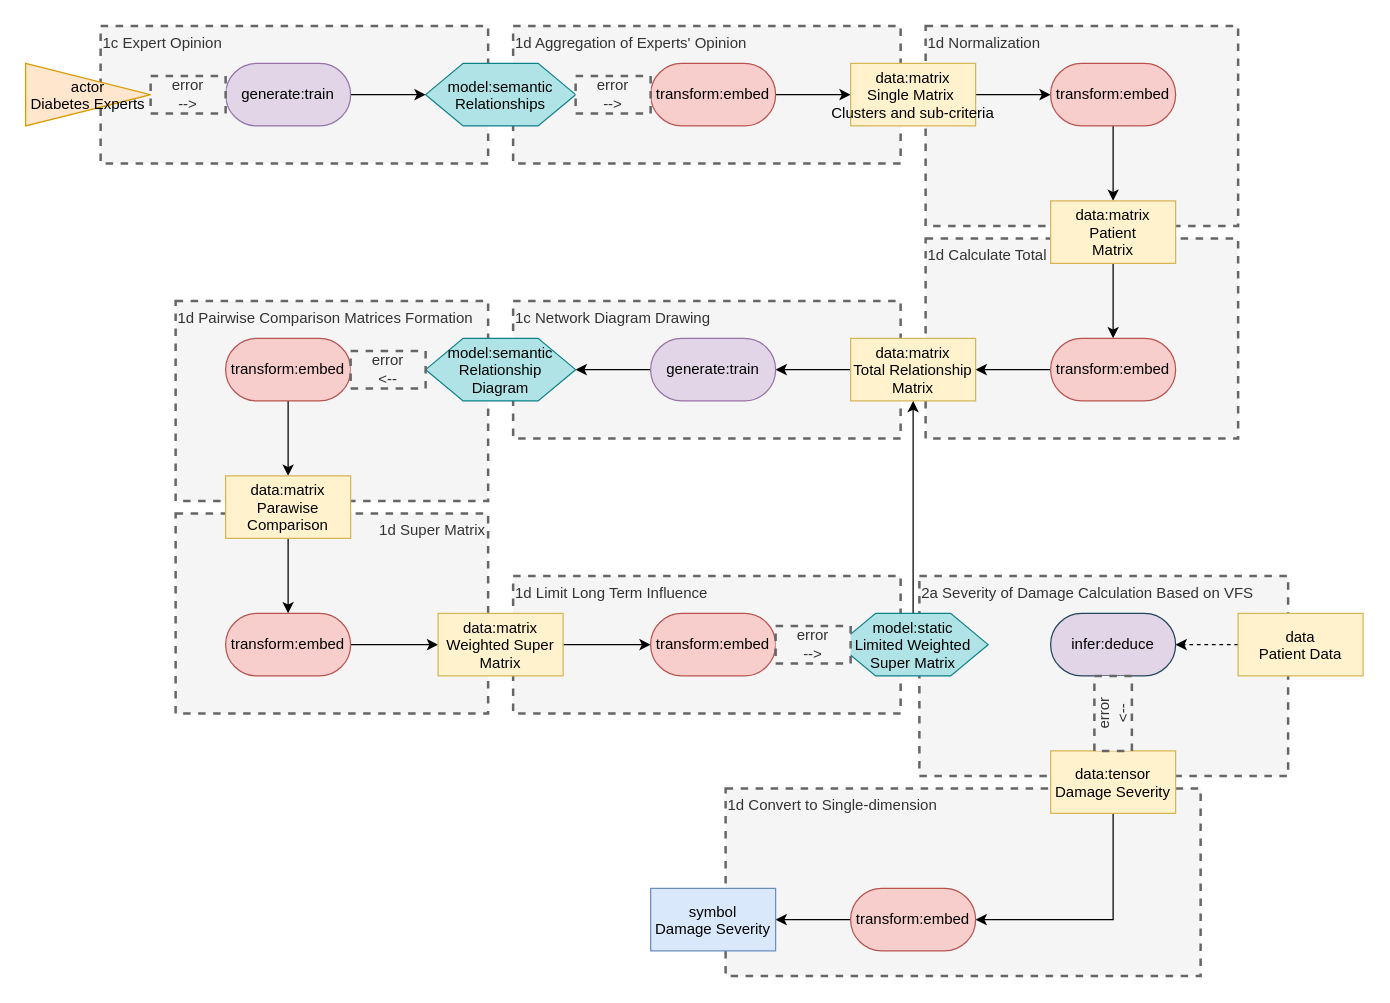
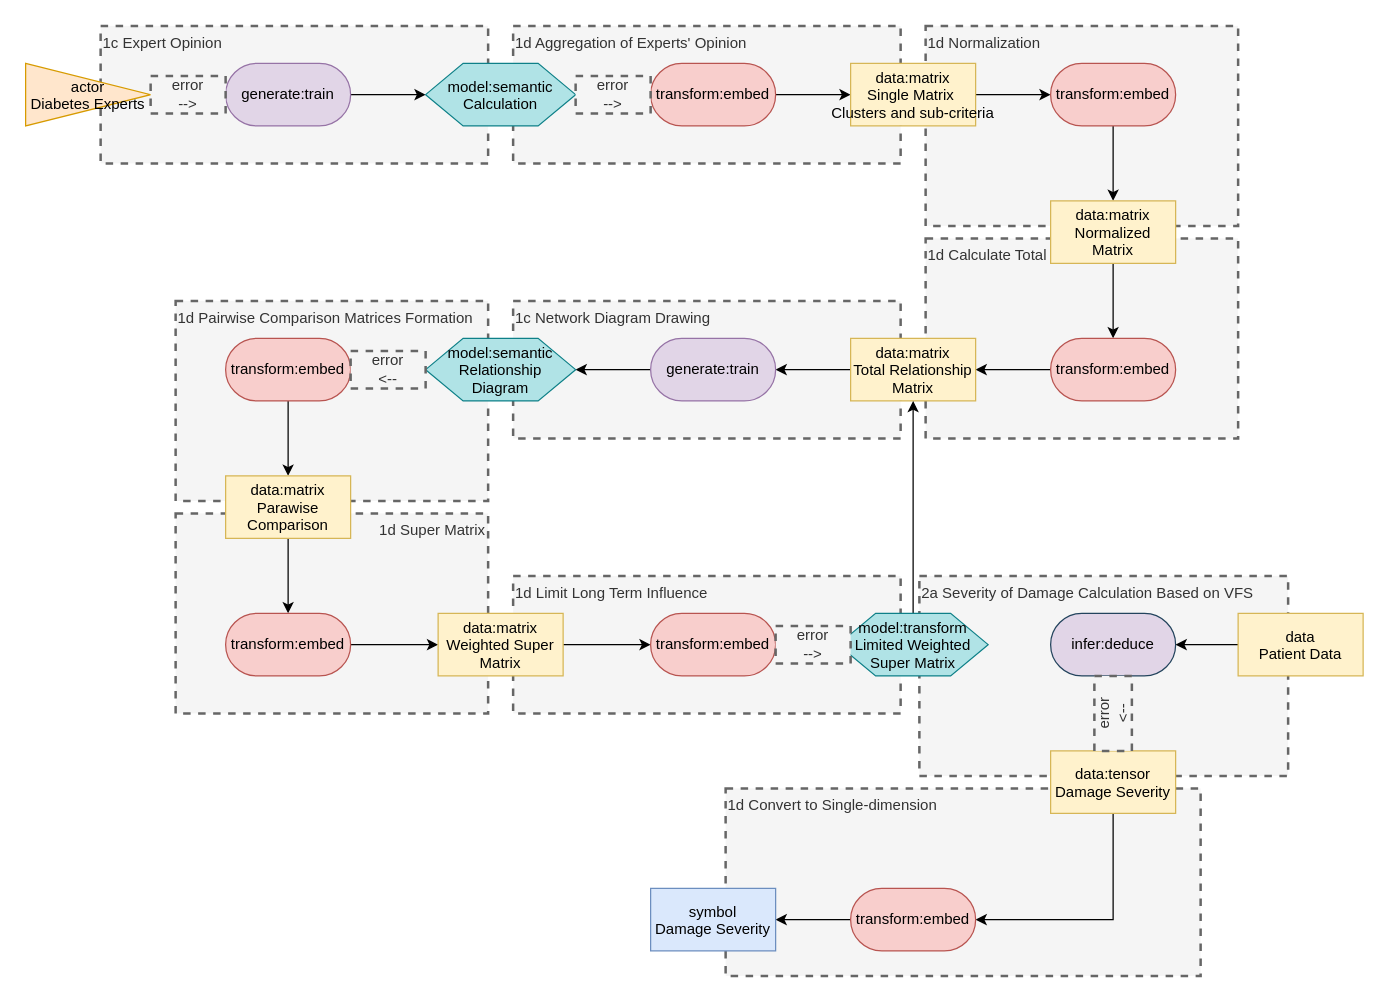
node "model:semantic Relationships": label "model:semantic Relationships" -> "model:semantic Calculation"
node "data:matrix Patient Matrix": label "data:matrix Patient Matrix" -> "data:matrix Normalized Matrix"
node "model:static Limited Weighted Super Matrix": label "model:static Limited Weighted Super Matrix" -> "model:transform Limited Weighted Super Matrix"
edge "data Patient Data" -> "infer:deduce": style dashed -> solid
